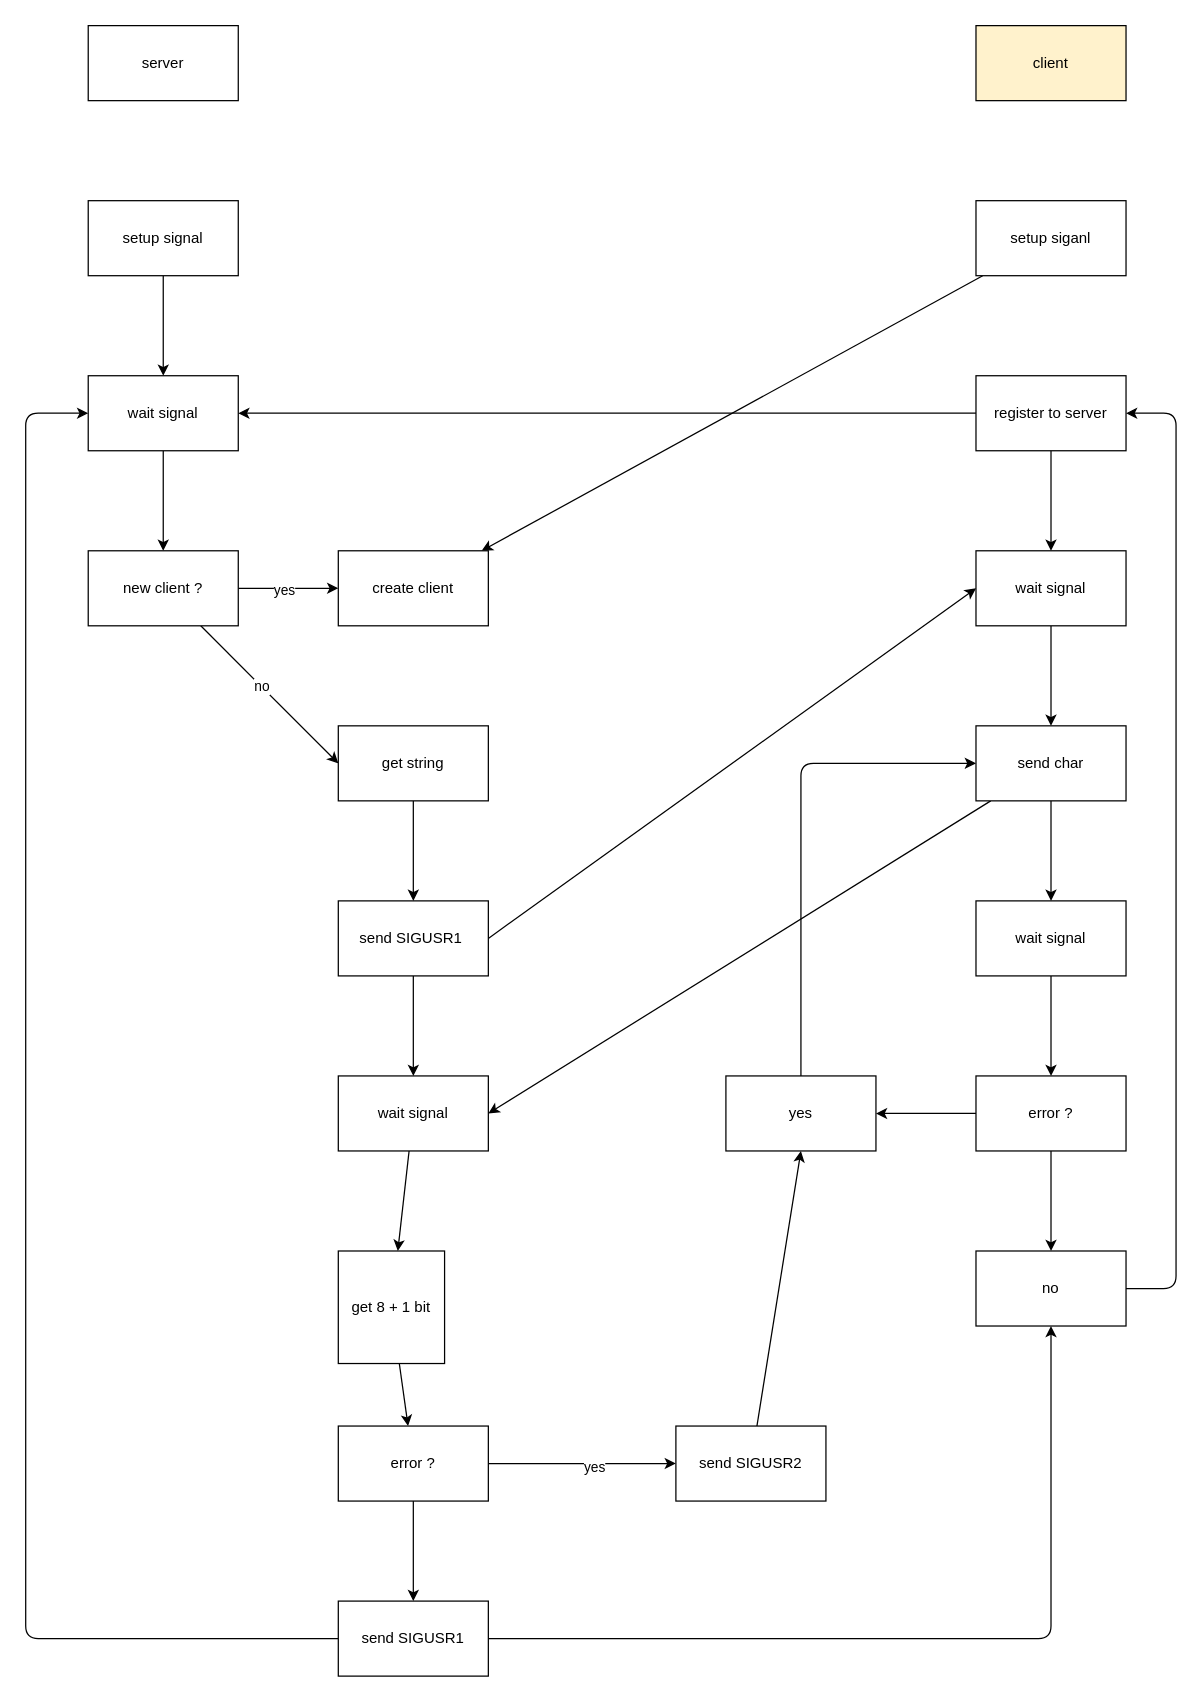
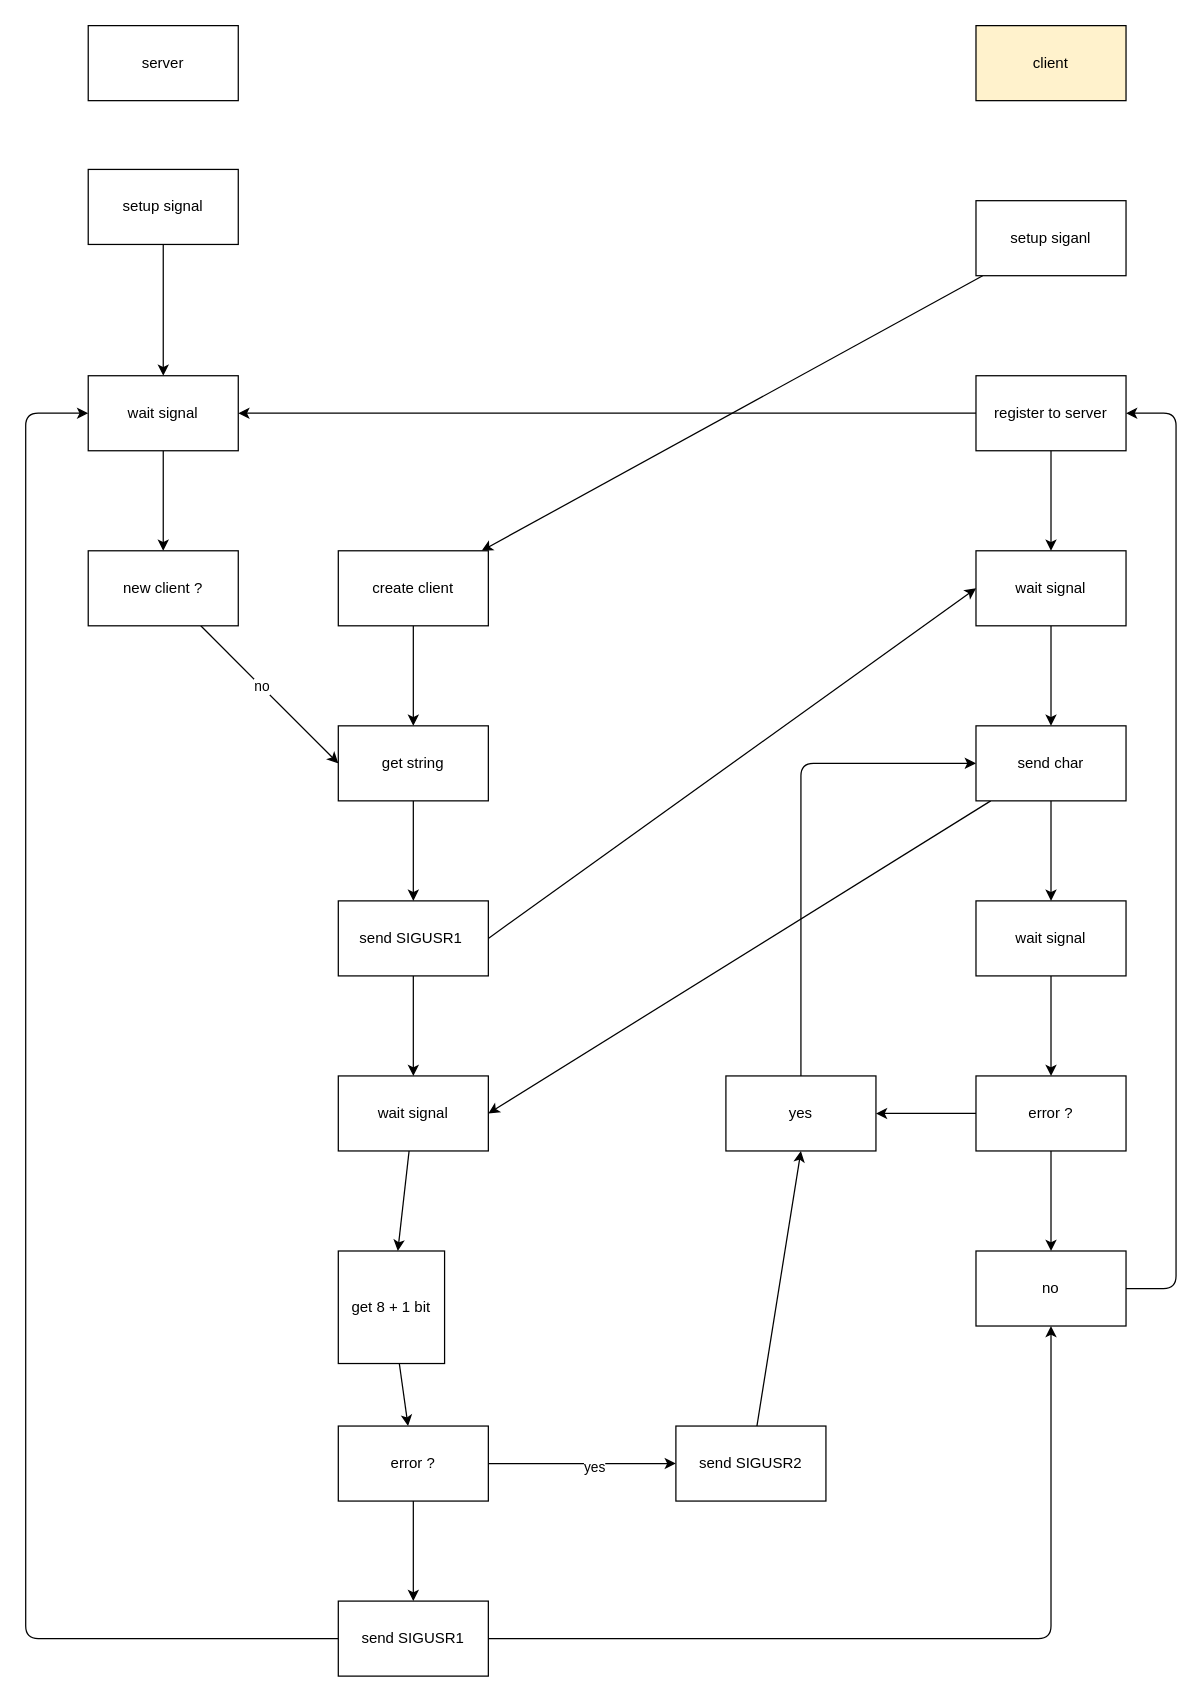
node "setup signal": moved (163, 238) -> (163, 207)
edge "new client ?" -> "create client": removed, label "yes"
edge "create client" -> "get string": added
